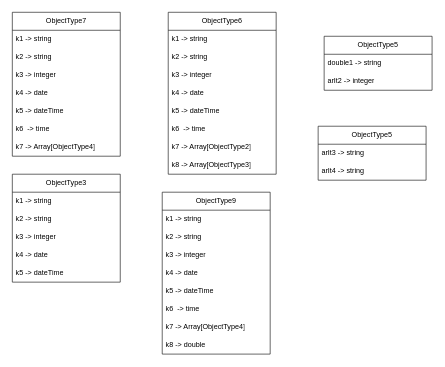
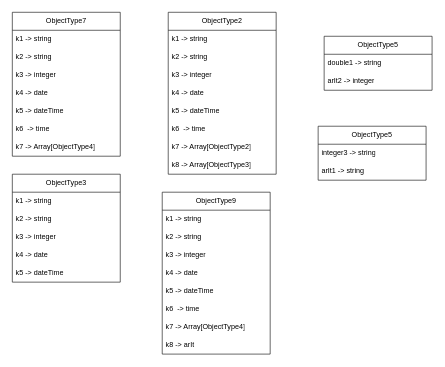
node "ObjectType6": label "ObjectType6" -> "ObjectType2"
node "arIt3 -> string": label "arIt3 -> string" -> "integer3 -> string"
node "arIt4 -> string": label "arIt4 -> string" -> "arIt1 -> string"
node "k8 -> double": label "k8 -> double" -> "k8 -> arIt"
